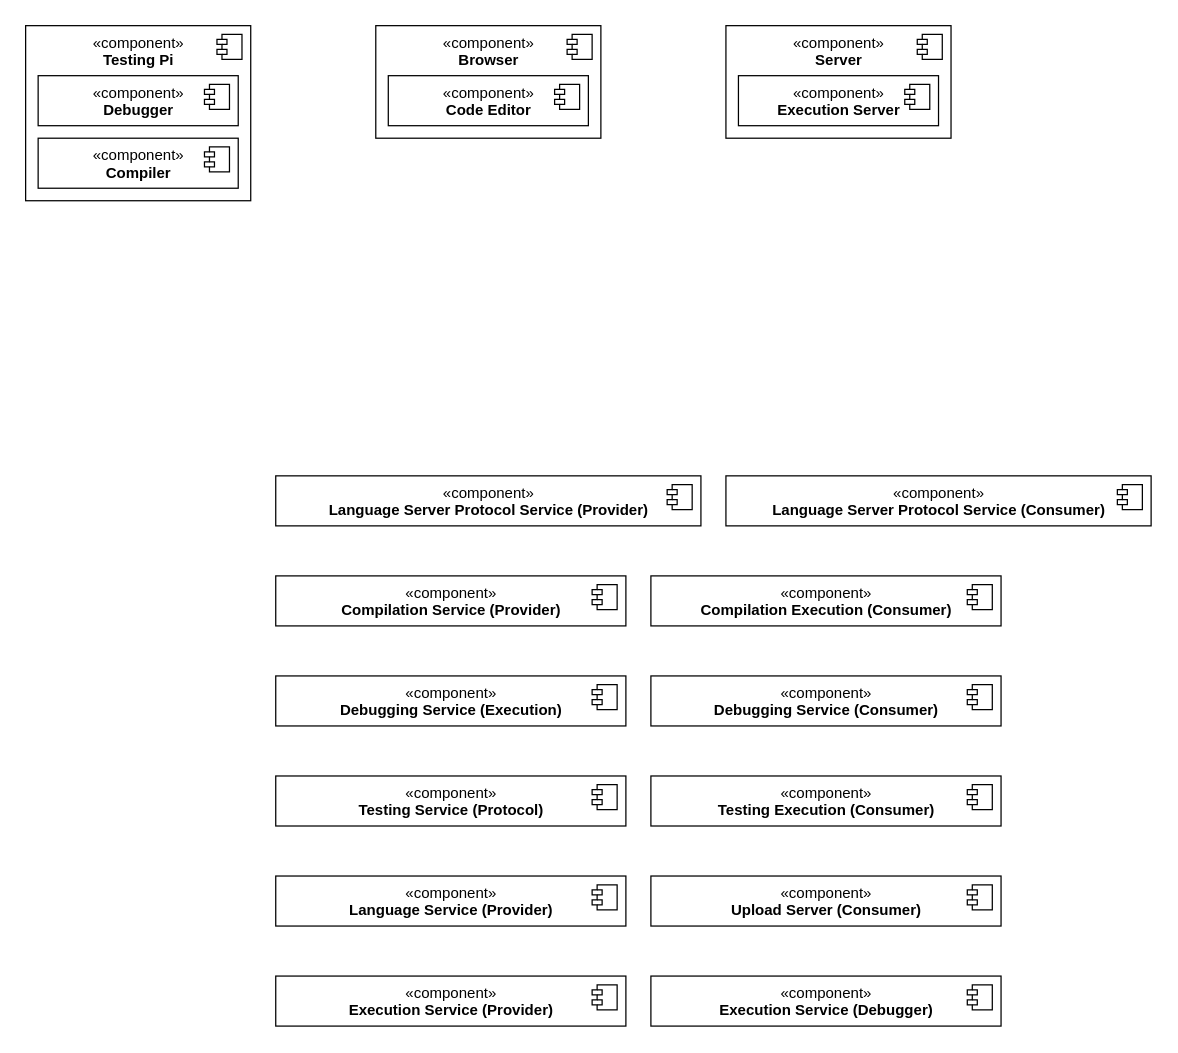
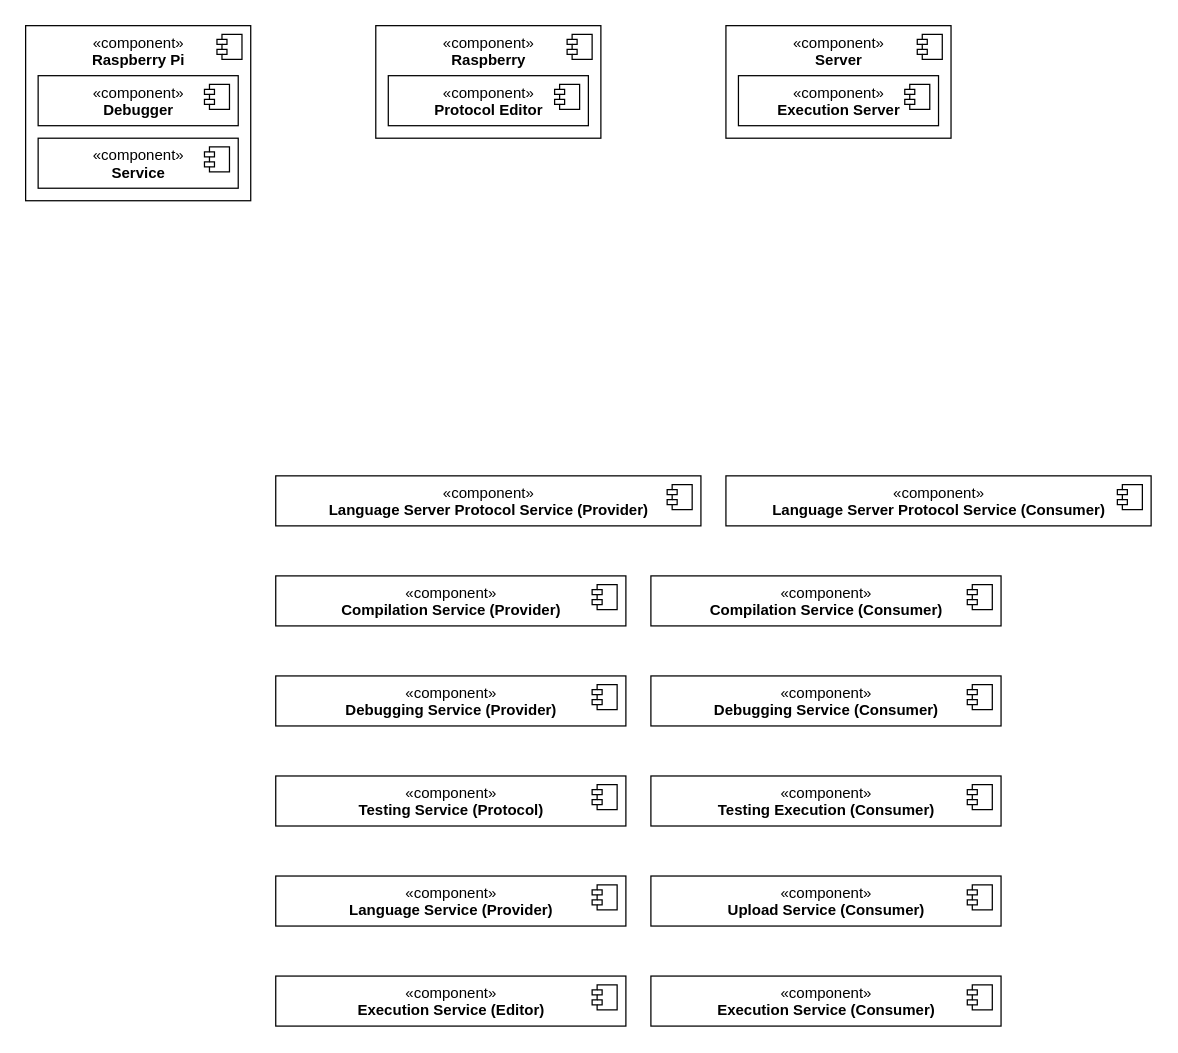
node "«component» Testing Pi": label "«component» Testing Pi" -> "«component» Raspberry Pi"
node "«component» Browser": label "«component» Browser" -> "«component» Raspberry"
node "«component» Code Editor": label "«component» Code Editor" -> "«component» Protocol Editor"
node "«component» Compiler": label "«component» Compiler" -> "«component» Service"
node "«component» Compilation Execution (Consumer)": label "«component» Compilation Execution (Consumer)" -> "«component» Compilation Service (Consumer)"
node "«component» Debugging Service (Execution)": label "«component» Debugging Service (Execution)" -> "«component» Debugging Service (Provider)"
node "«component» Upload Server (Consumer)": label "«component» Upload Server (Consumer)" -> "«component» Upload Service (Consumer)"
node "«component» Execution Service (Provider)": label "«component» Execution Service (Provider)" -> "«component» Execution Service (Editor)"
node "«component» Execution Service (Debugger)": label "«component» Execution Service (Debugger)" -> "«component» Execution Service (Consumer)"
